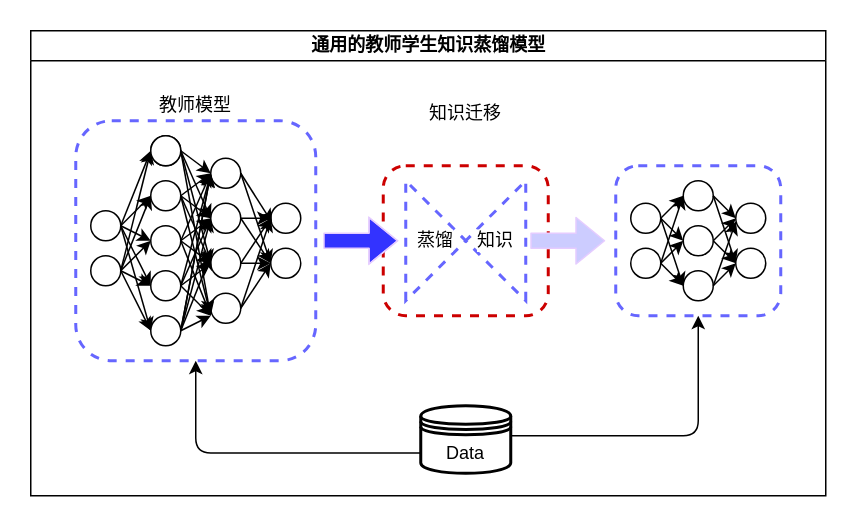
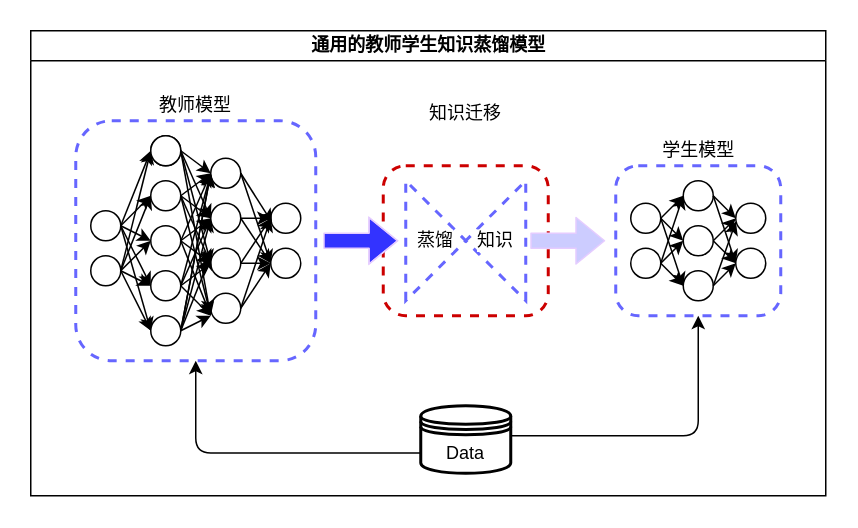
node "学生模型": added
